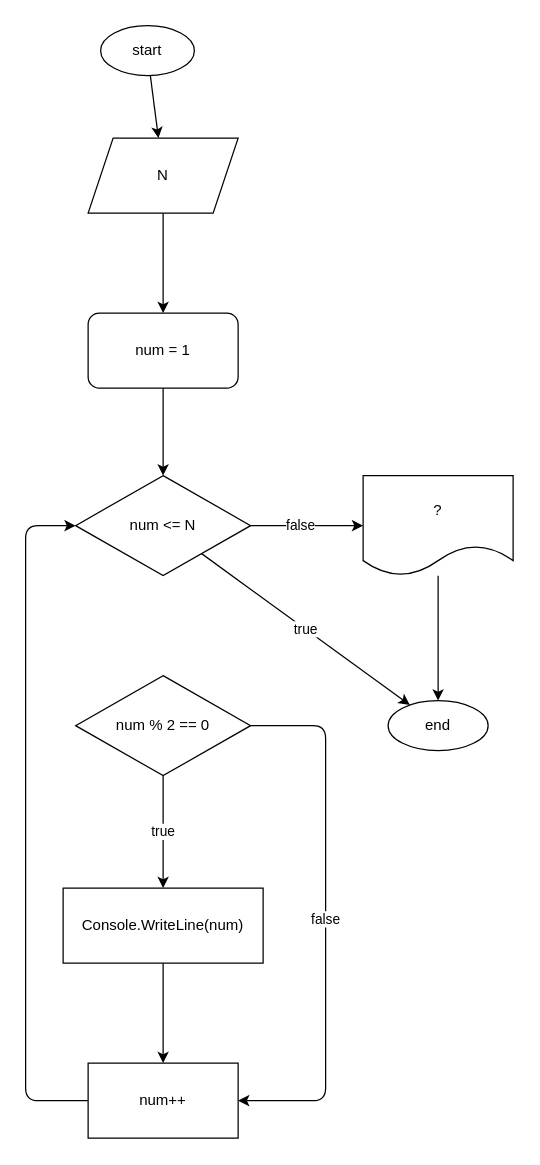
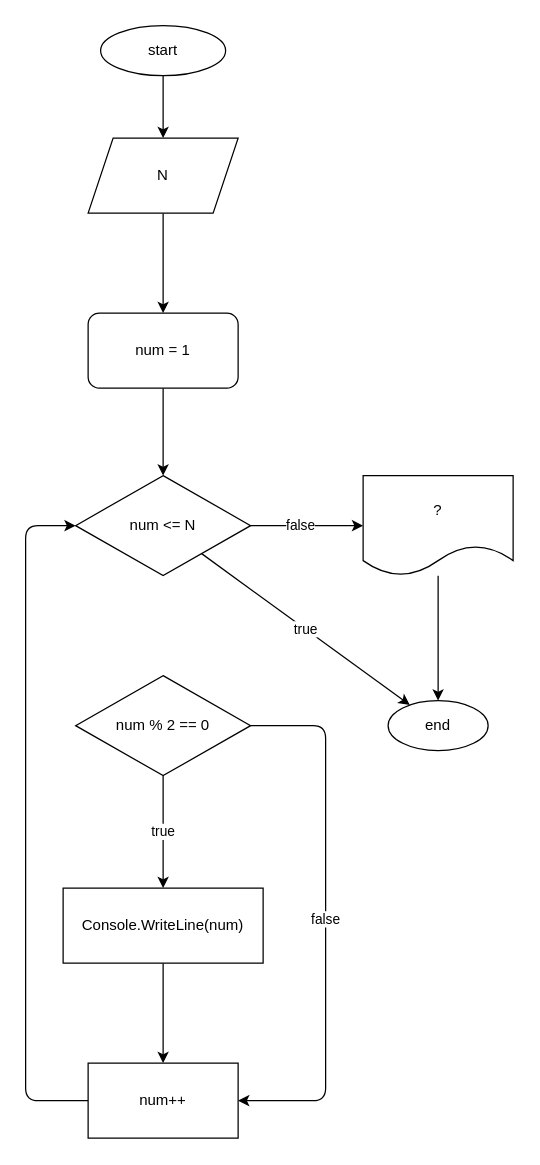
node "start": size 94x50 -> 125x50
